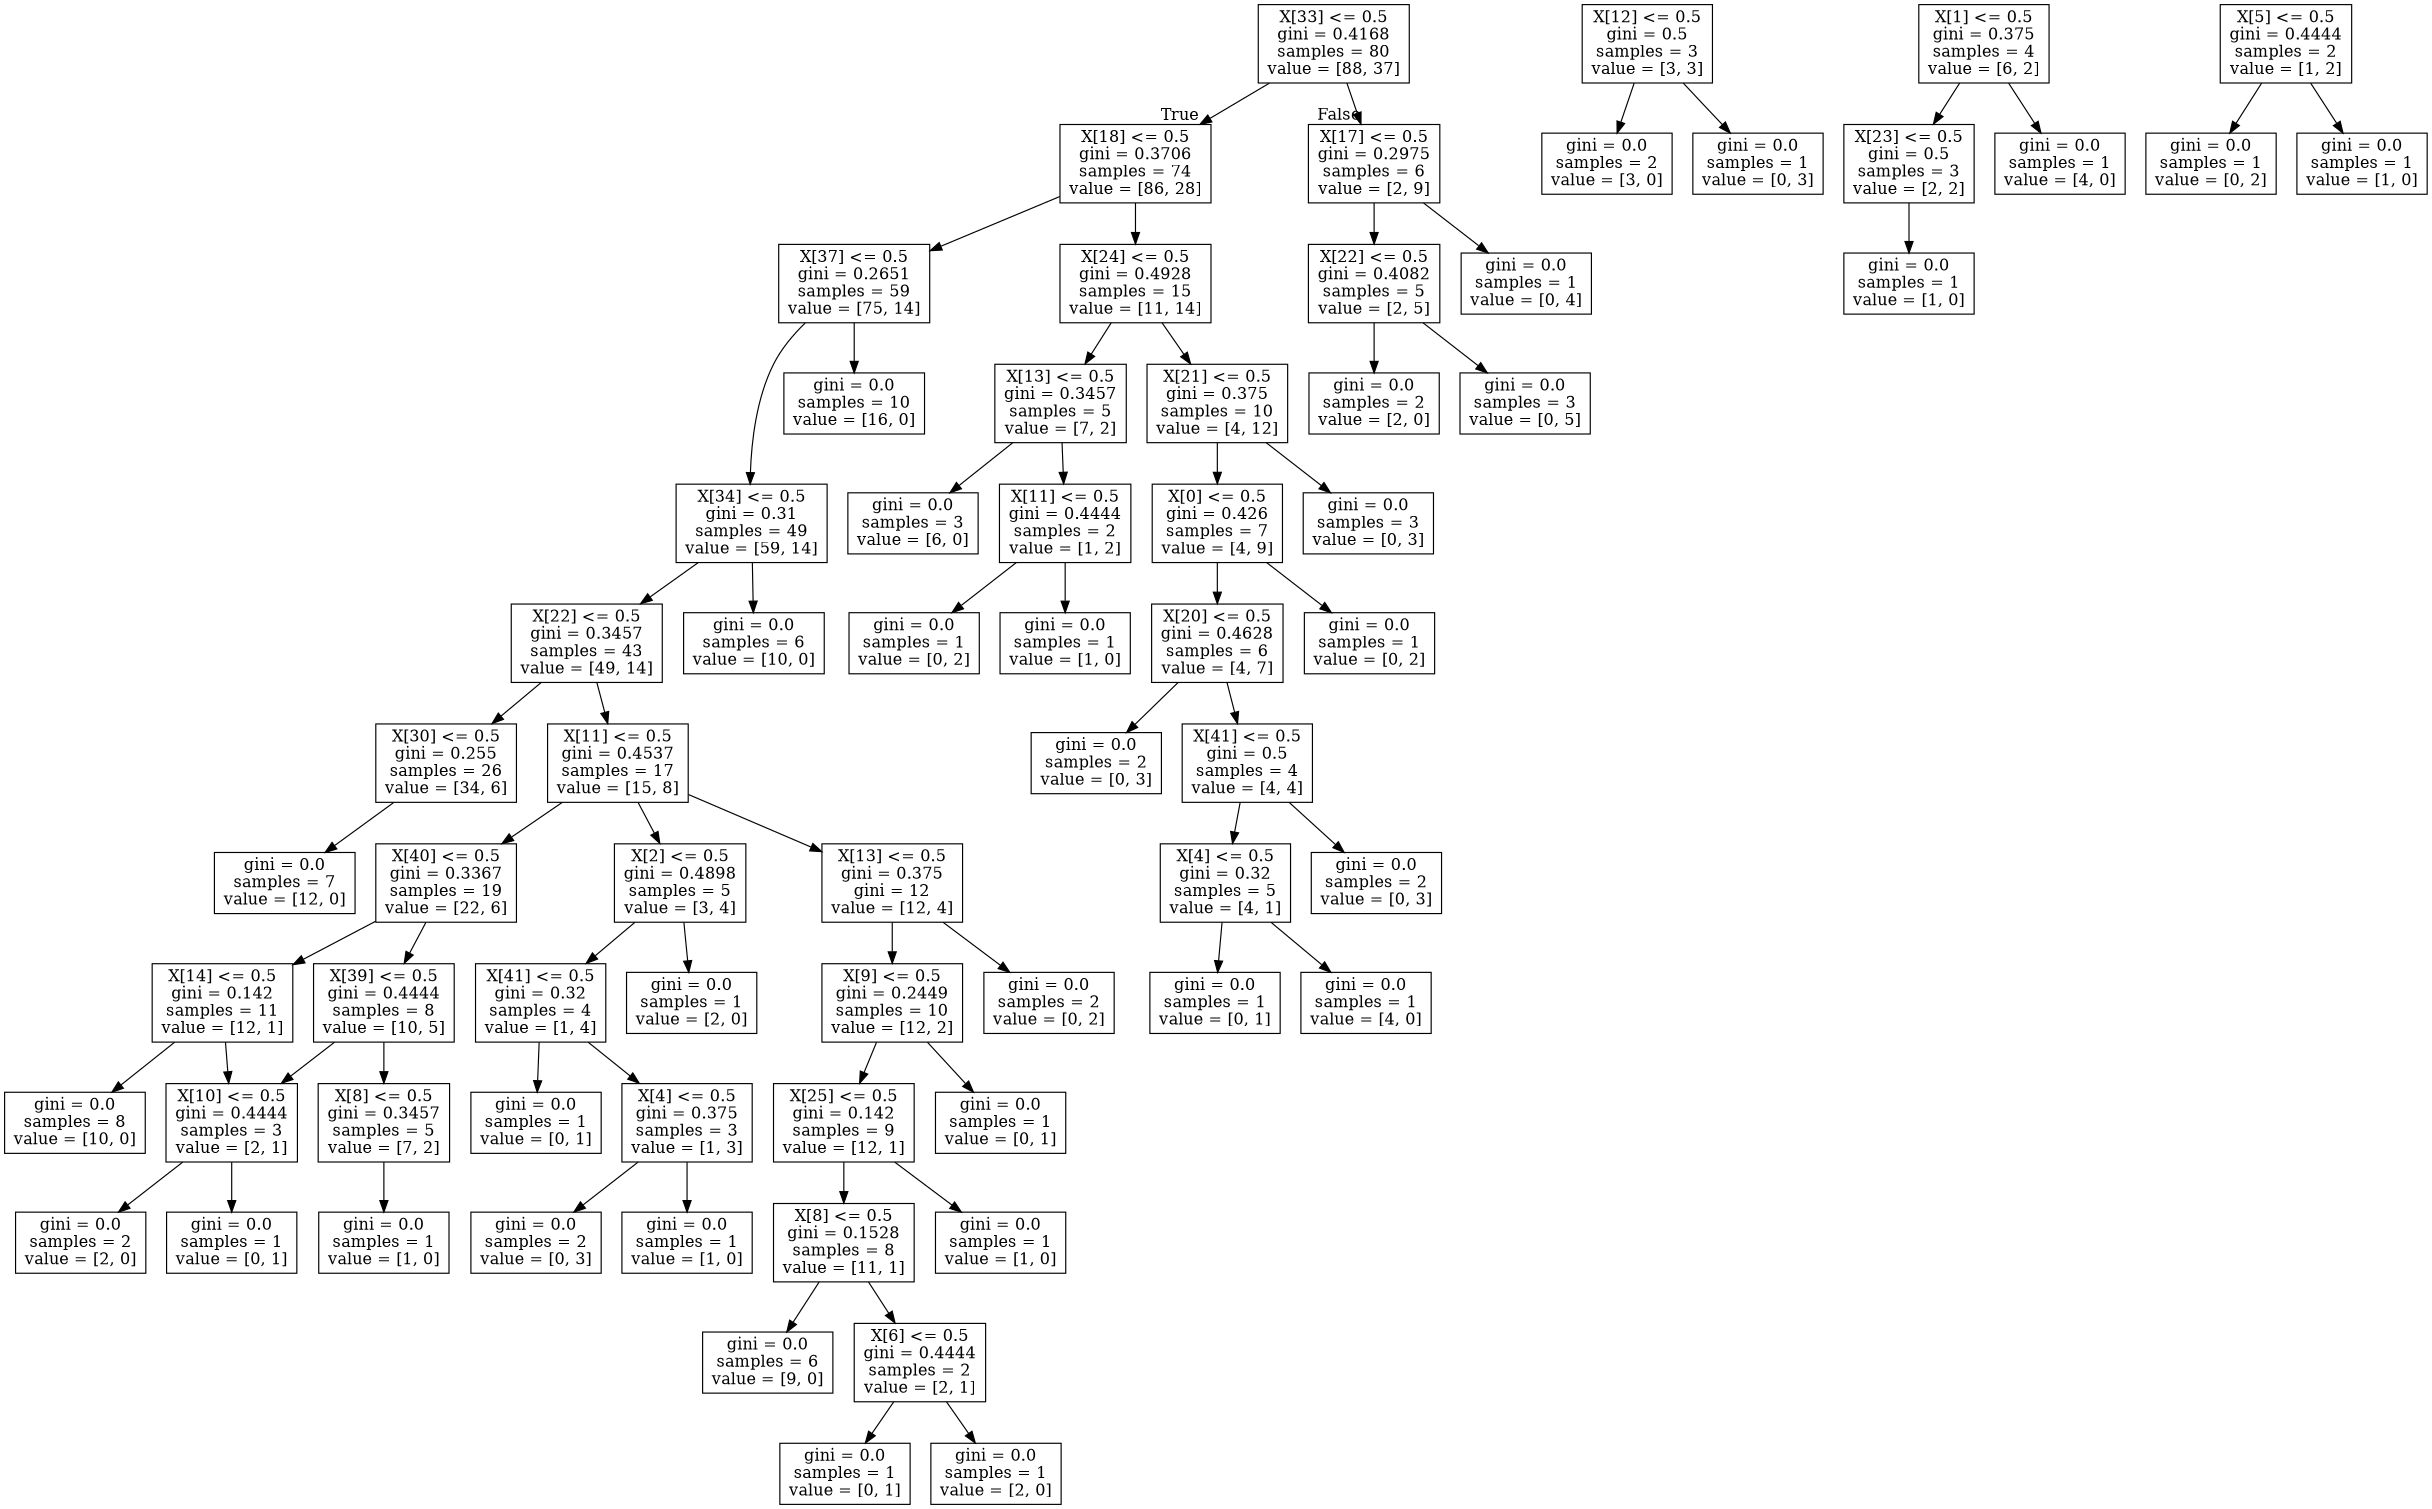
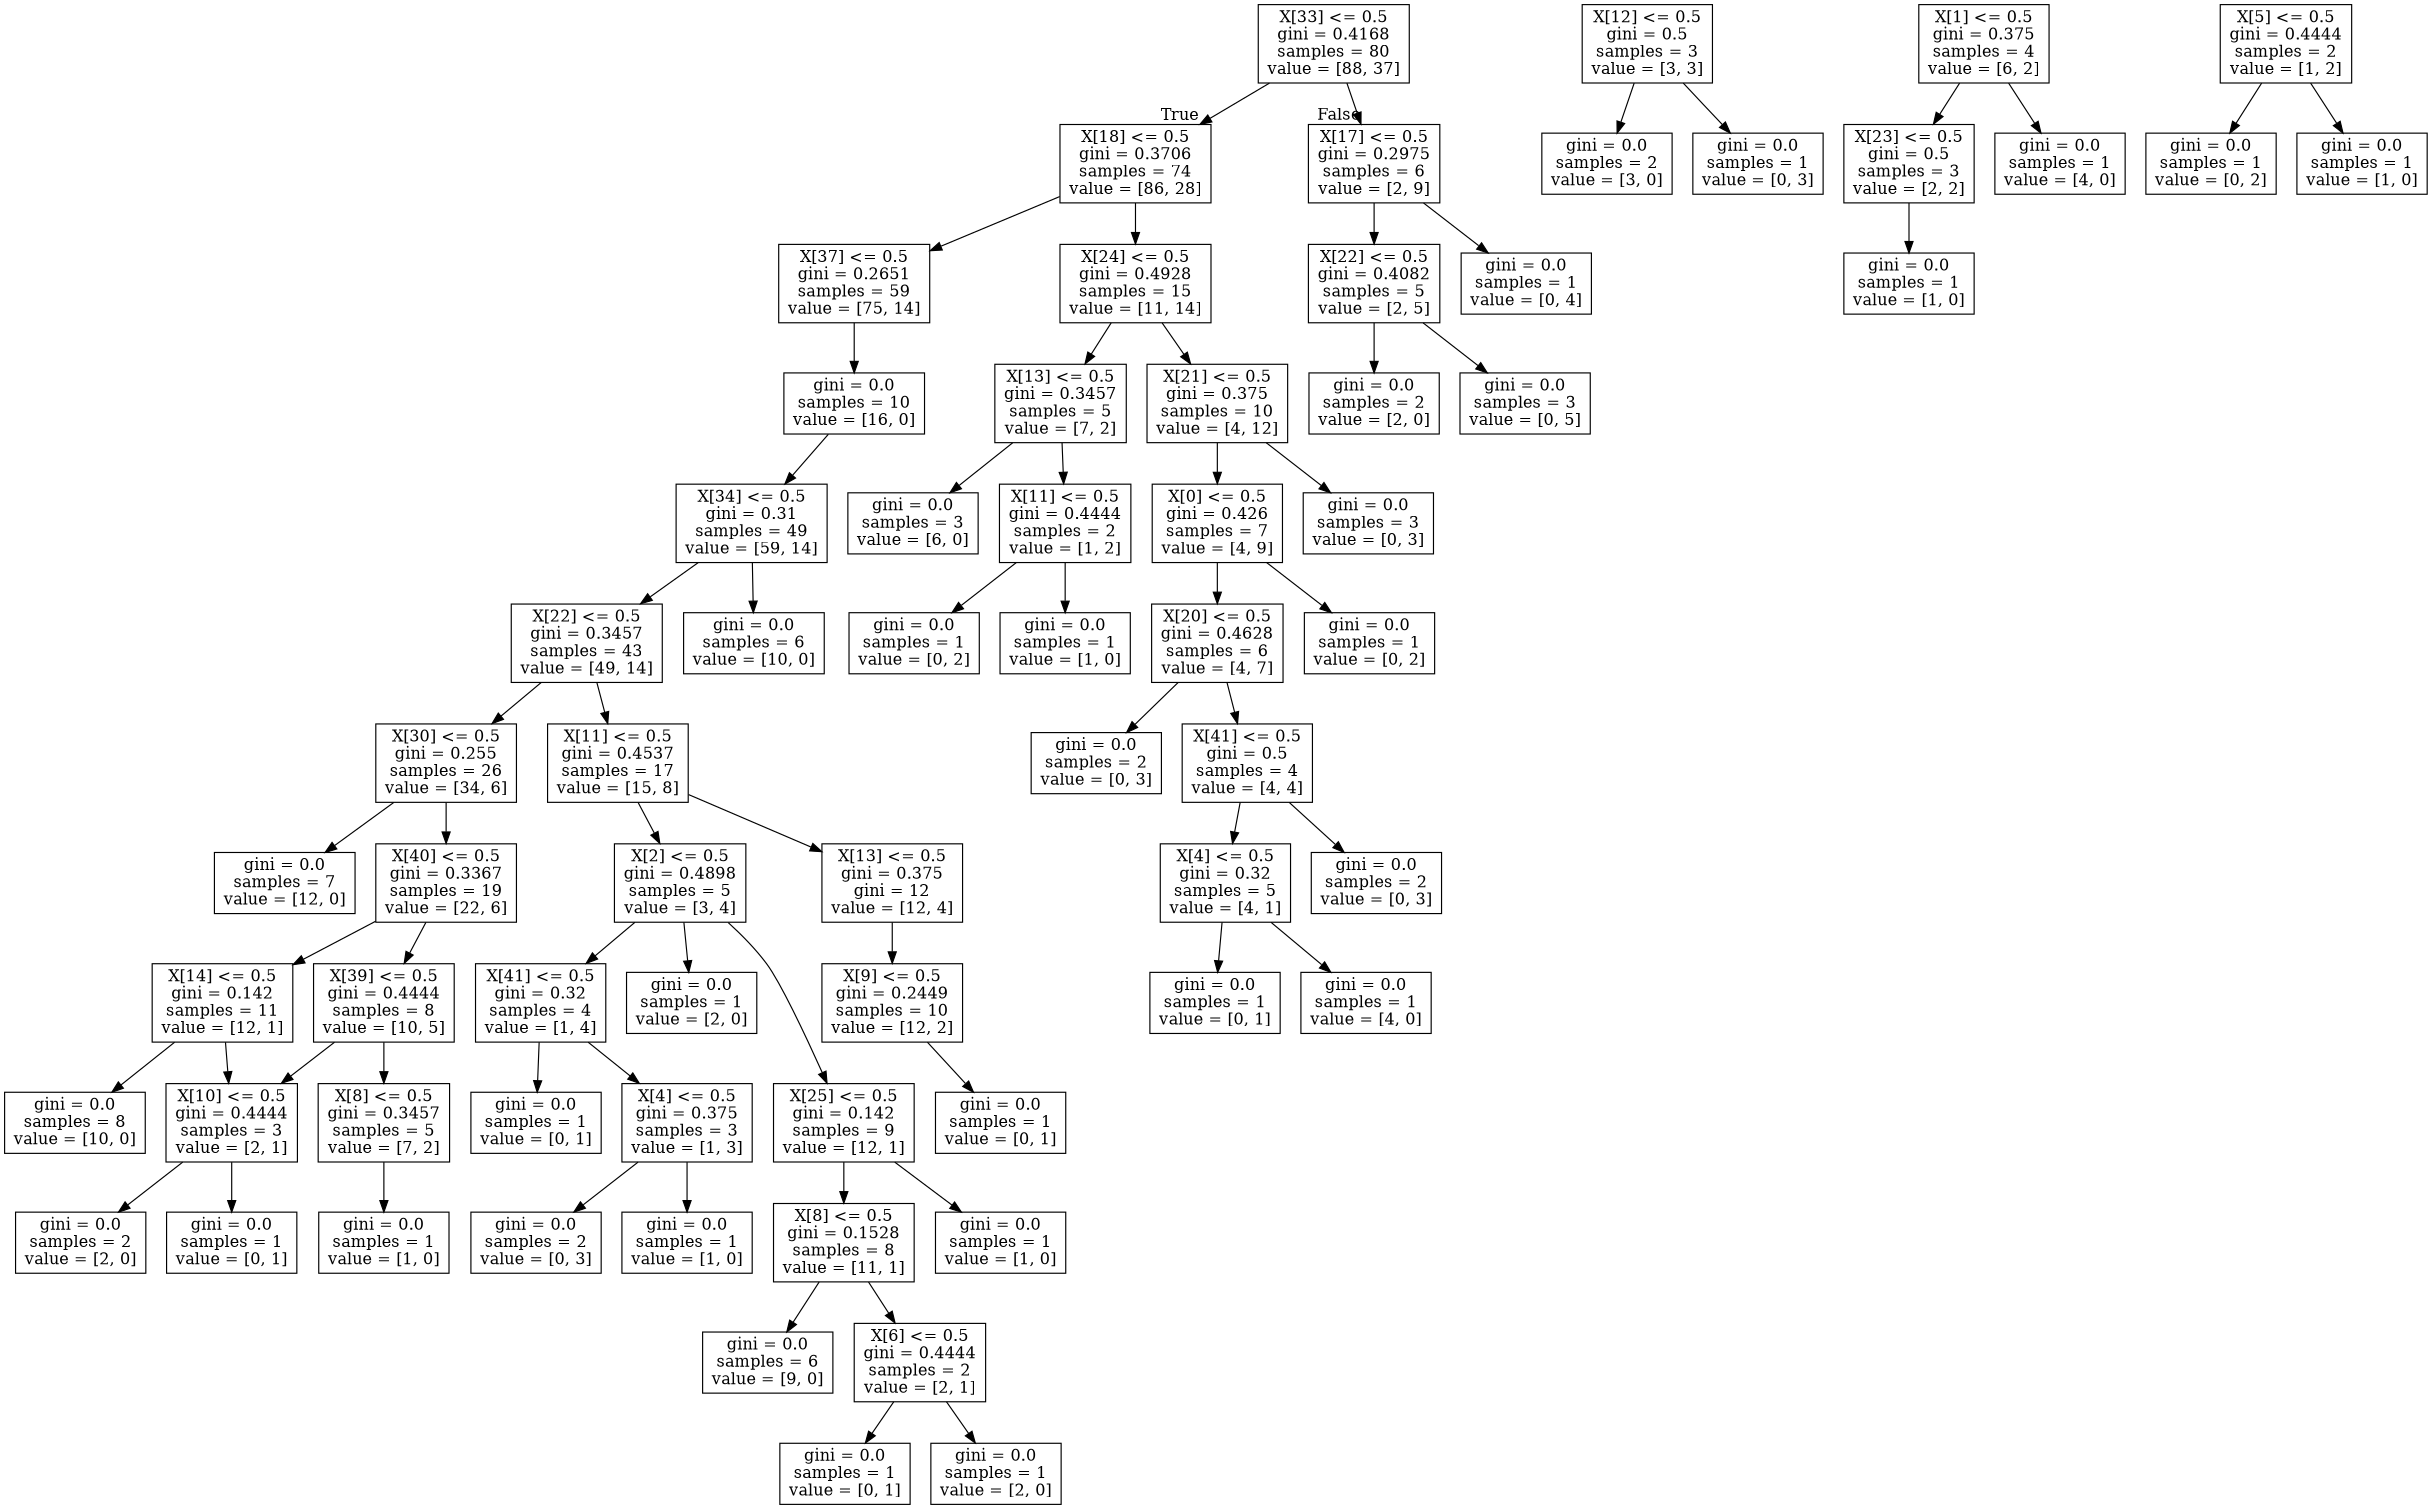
edge "X[37] <= 0.5 gini = 0.2651 samples = 59 value = [75, 14]" -> "X[34] <= 0.5 gini = 0.31 samples = 49 value = [59, 14]": now "gini = 0.0 samples = 10 value = [16, 0]" -> "X[34] <= 0.5 gini = 0.31 samples = 49 value = [59, 14]"
edge "X[11] <= 0.5 gini = 0.4537 samples = 17 value = [15, 8]" -> "X[40] <= 0.5 gini = 0.3367 samples = 19 value = [22, 6]": now "X[30] <= 0.5 gini = 0.255 samples = 26 value = [34, 6]" -> "X[40] <= 0.5 gini = 0.3367 samples = 19 value = [22, 6]"
node "gini = 0.0 samples = 2 value = [0, 2]": removed
edge "X[9] <= 0.5 gini = 0.2449 samples = 10 value = [12, 2]" -> "X[25] <= 0.5 gini = 0.142 samples = 9 value = [12, 1]": now "X[2] <= 0.5 gini = 0.4898 samples = 5 value = [3, 4]" -> "X[25] <= 0.5 gini = 0.142 samples = 9 value = [12, 1]"
